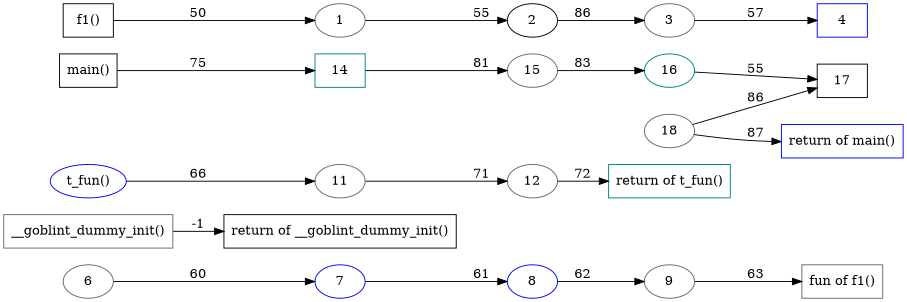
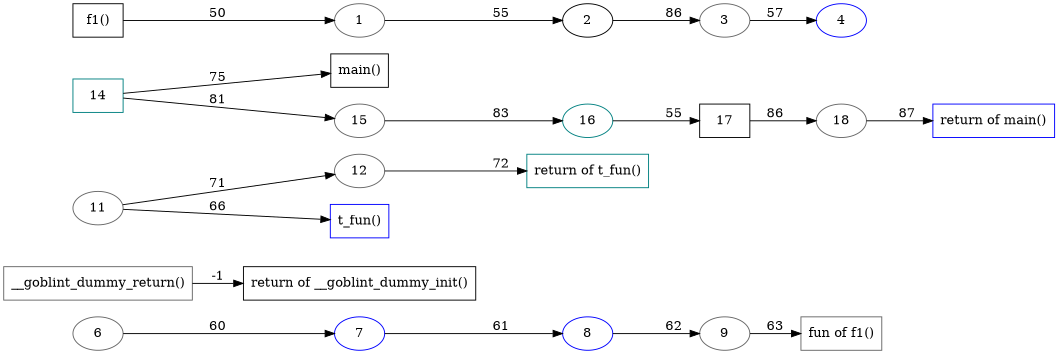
node "4": shape box -> ellipse
edge "main()" -> "14": reversed
edge "18" -> "17": reversed
node "t_fun()": shape ellipse -> box
edge "t_fun()" -> "11": reversed
node "__goblint_dummy_init()": label "__goblint_dummy_init()" -> "__goblint_dummy_return()"
